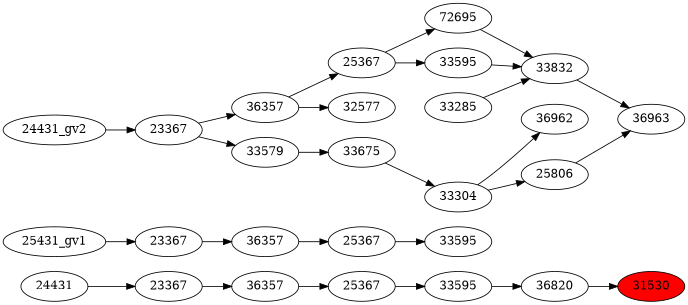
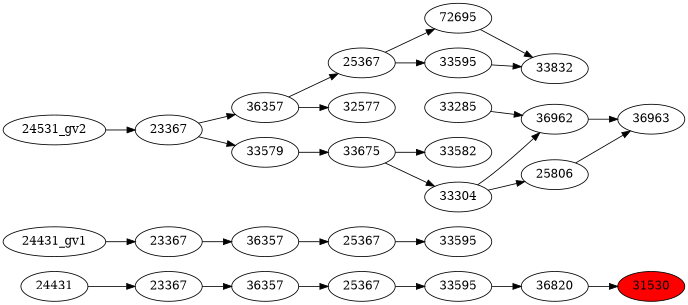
edge "33285" -> "33832": now "33285" -> "36962"
edge "33832" -> "36963": now "36962" -> "36963"
node "24431_gv2": label "24431_gv2" -> "24531_gv2"
node "33582": added
node "25431_gv1": label "25431_gv1" -> "24431_gv1"
